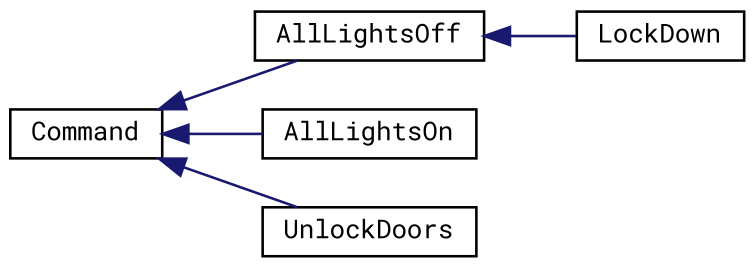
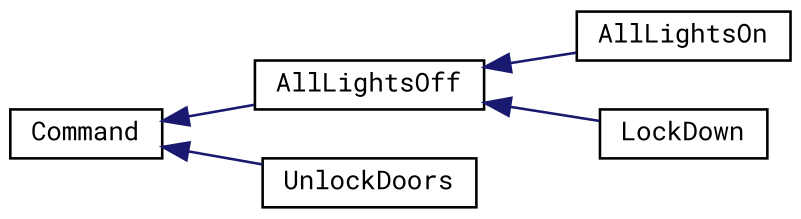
edge "AllLightsOn" -> "Command": now "AllLightsOn" -> "AllLightsOff"
